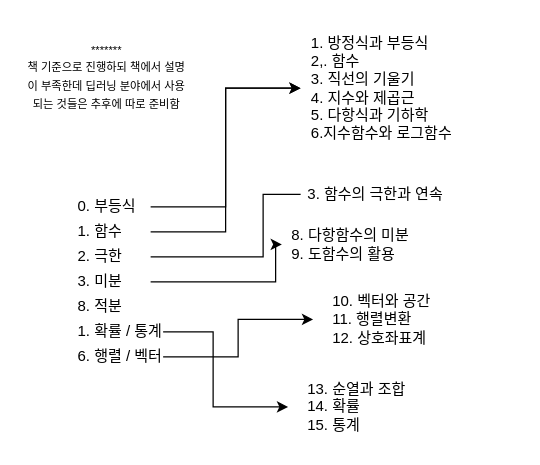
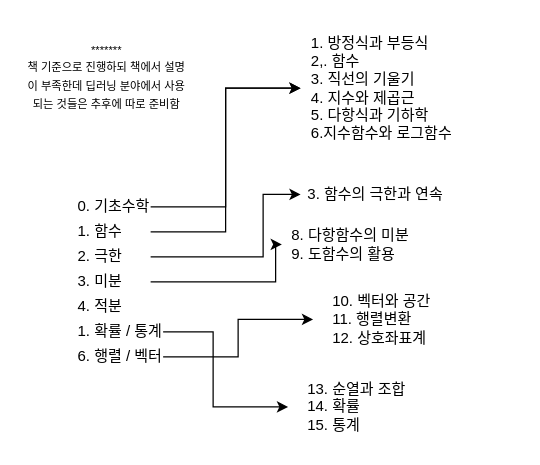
edge "3. 함수의 극한과 연속" -- "2. 극한": arrowhead none -> classic
node "0. 부등식": label "0. 부등식" -> "0. 기초수학"
node "8. 적분": label "8. 적분" -> "4. 적분"
